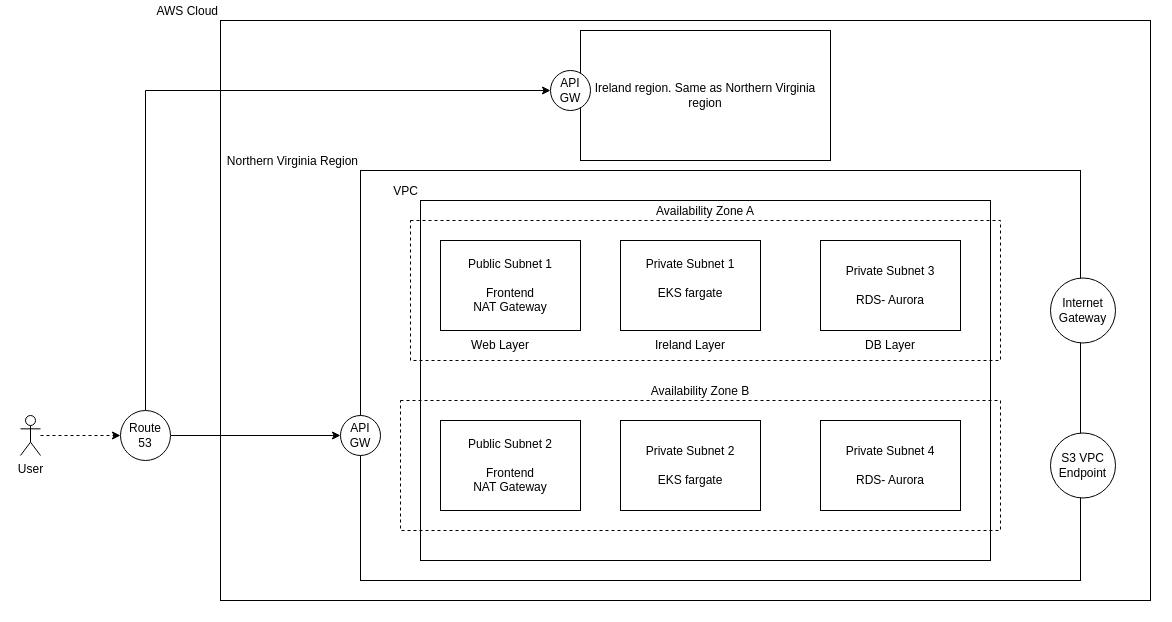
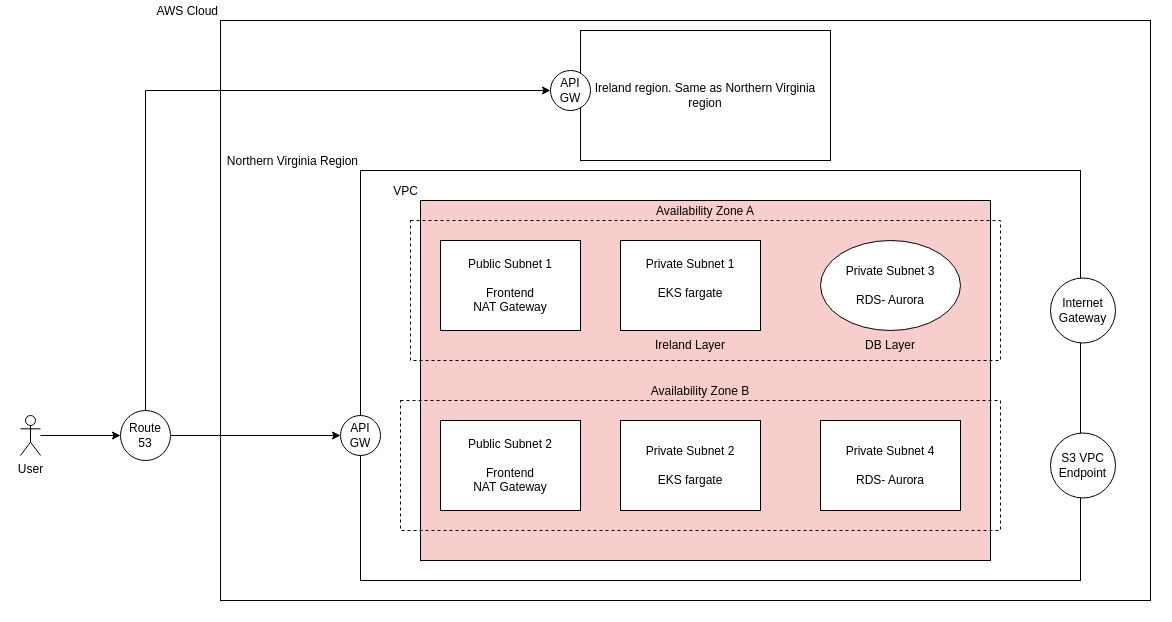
node "Private Subnet 3 RDS- Aurora": shape rectangle -> ellipse
node "Web Layer": removed
node "VPC": fillcolor #ffffff -> #f8cecc
edge "User" -> "Route 53": style dashed -> solid
